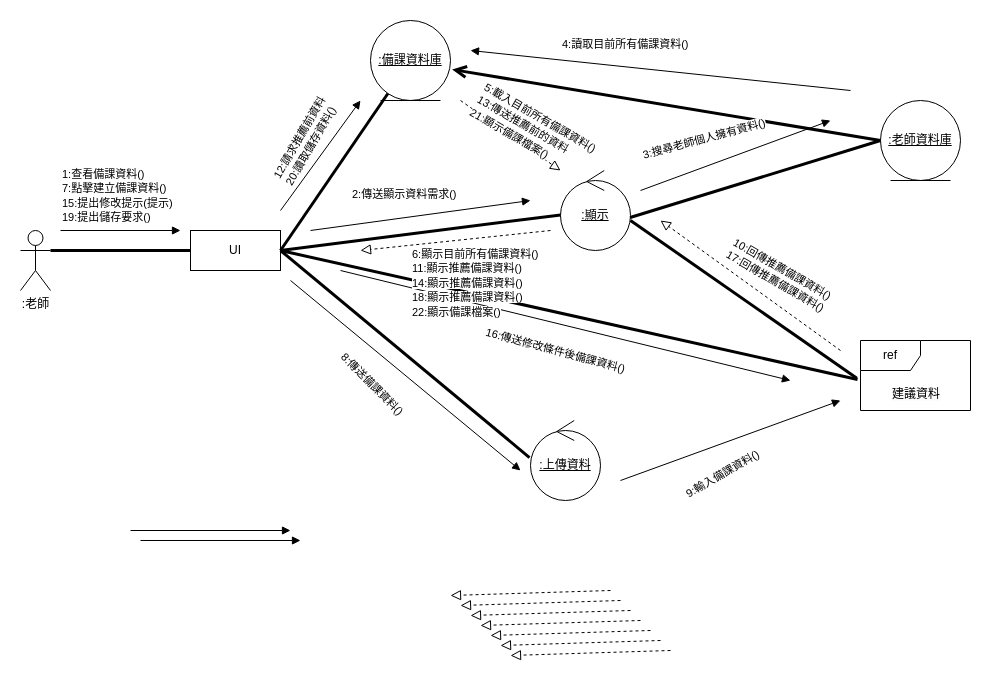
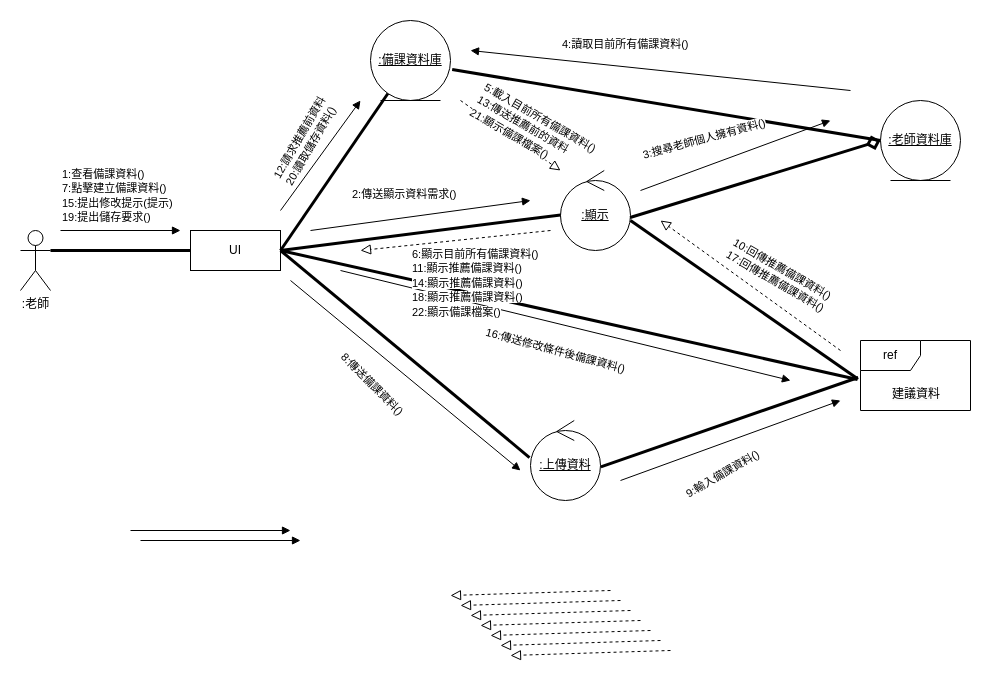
edge ":老師資料庫" -> ":備課資料庫": arrowhead open -> none
edge ":老師資料庫" -- ":顯示": arrowhead none -> diamond
edge "ref" -- ":上傳資料": added
